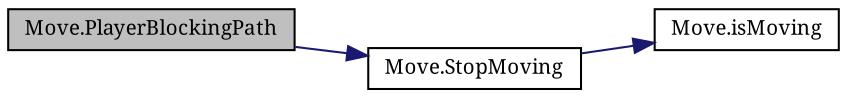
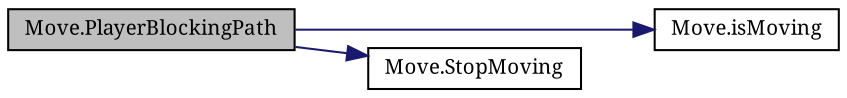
edge "Move.StopMoving" -> "Move.isMoving": now "Move.PlayerBlockingPath" -> "Move.isMoving"
